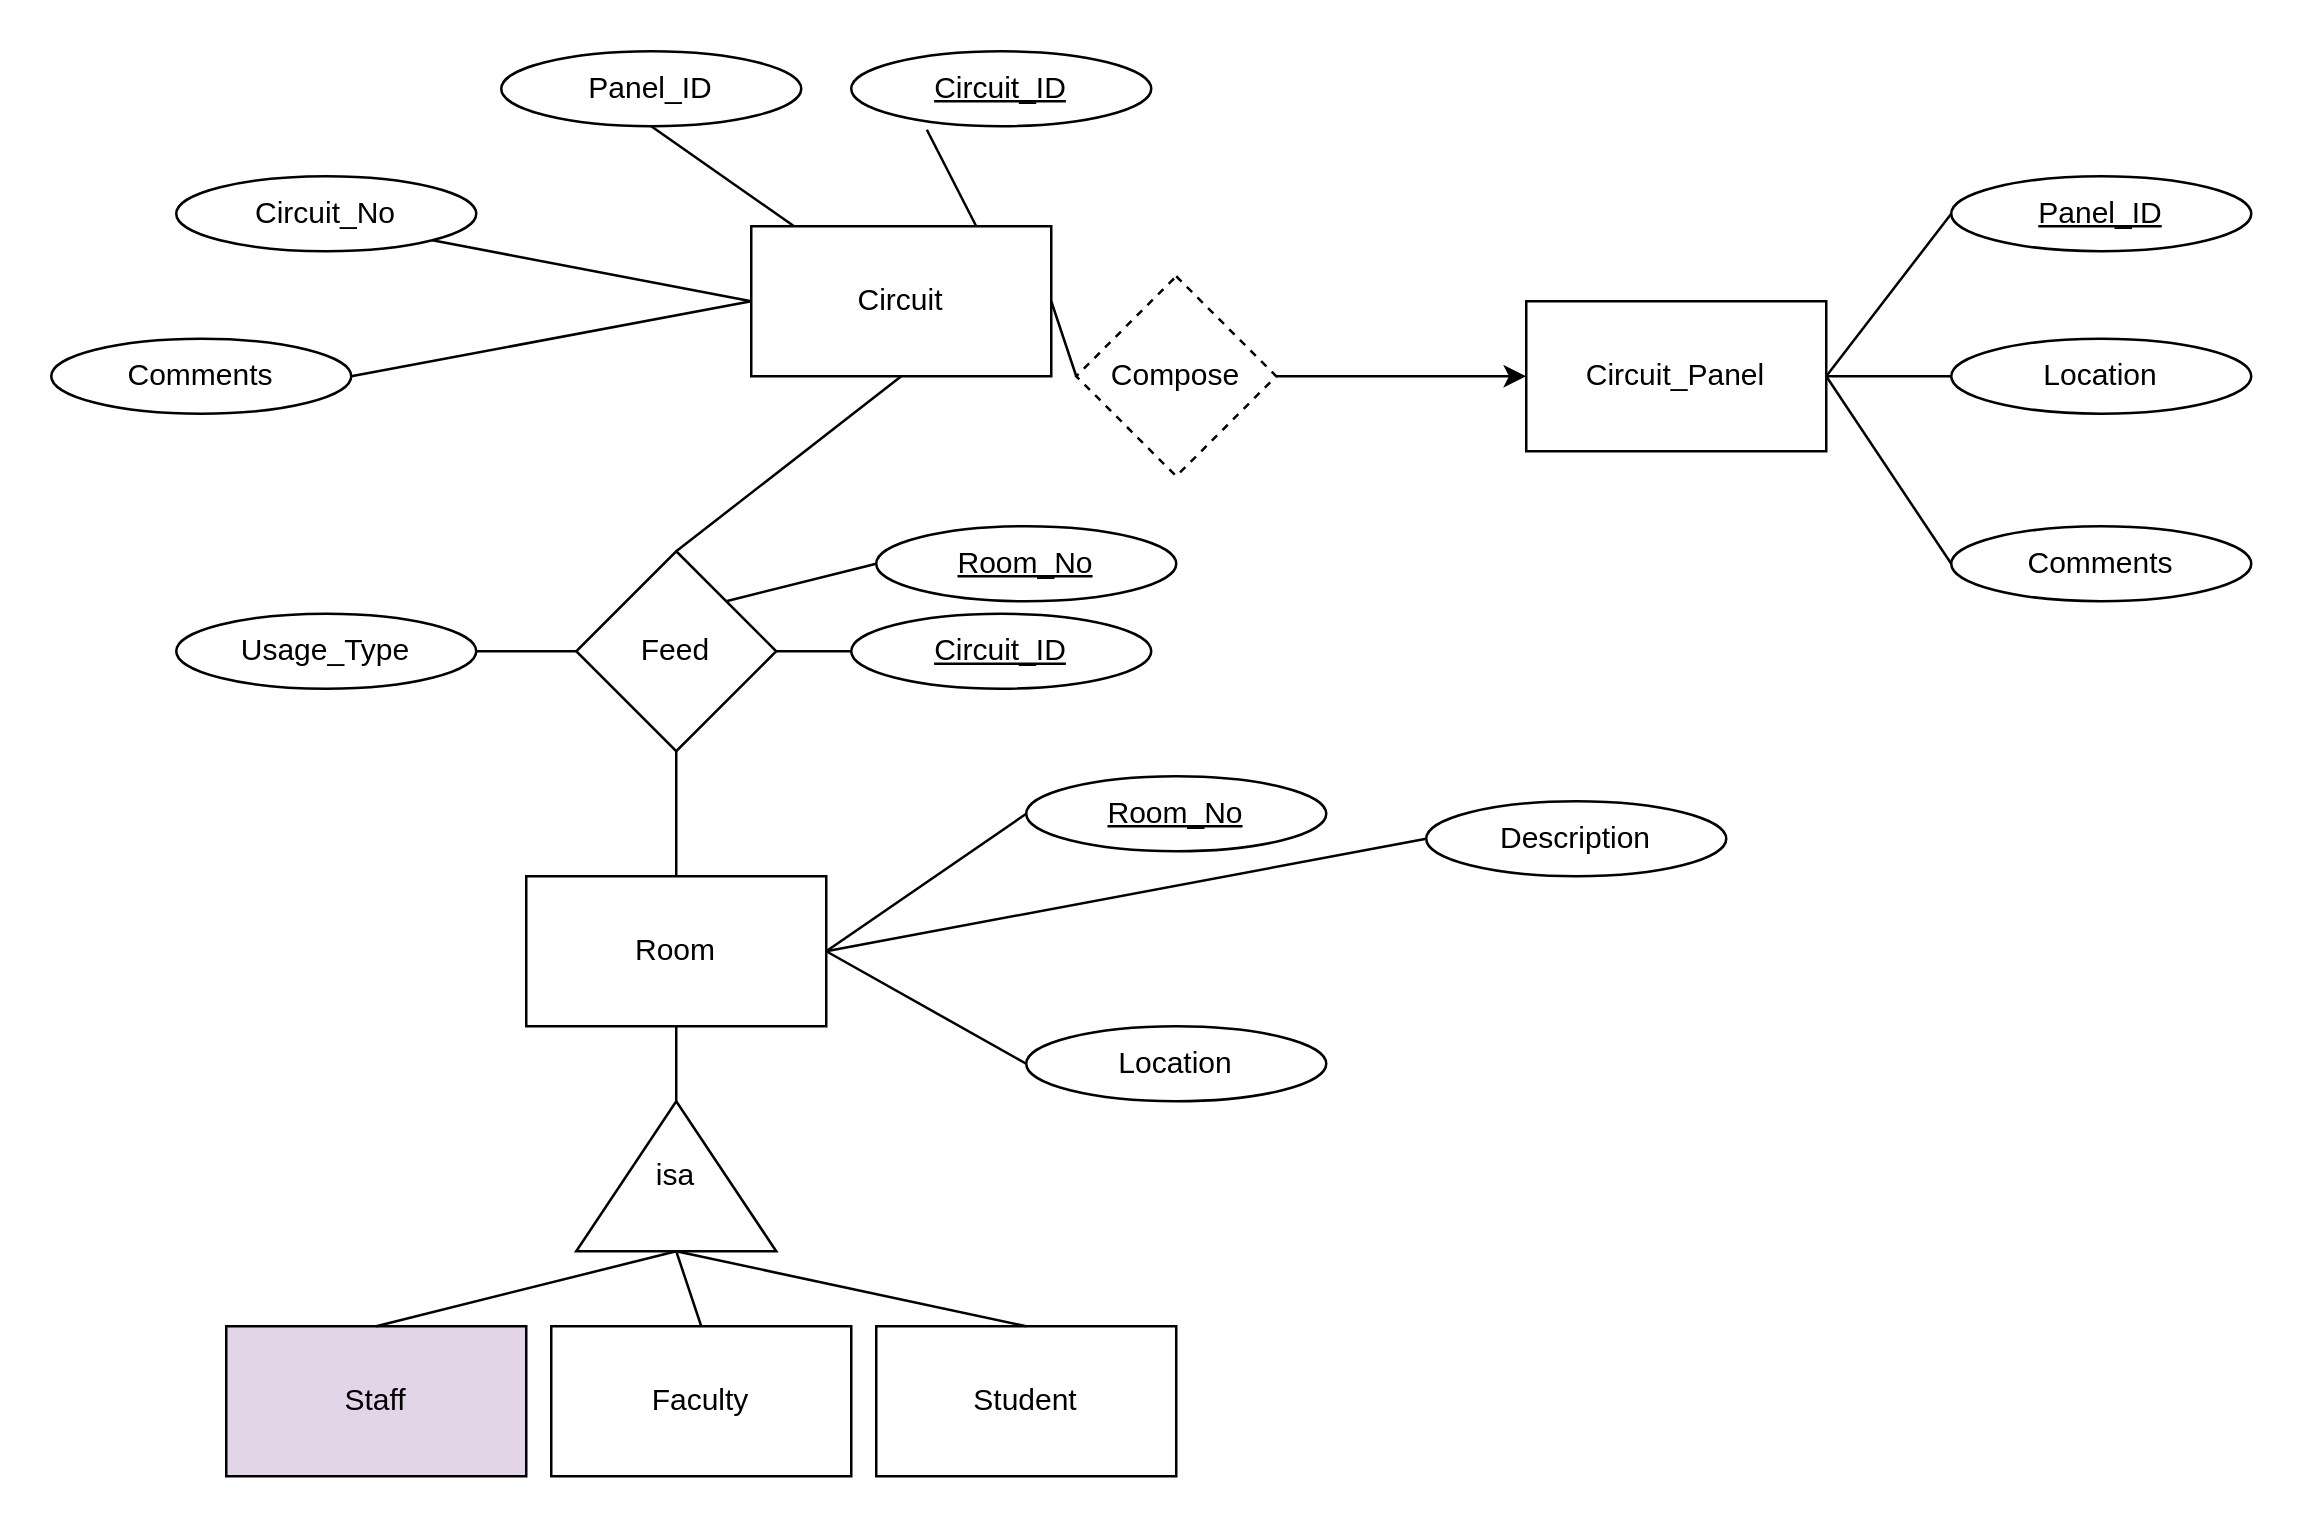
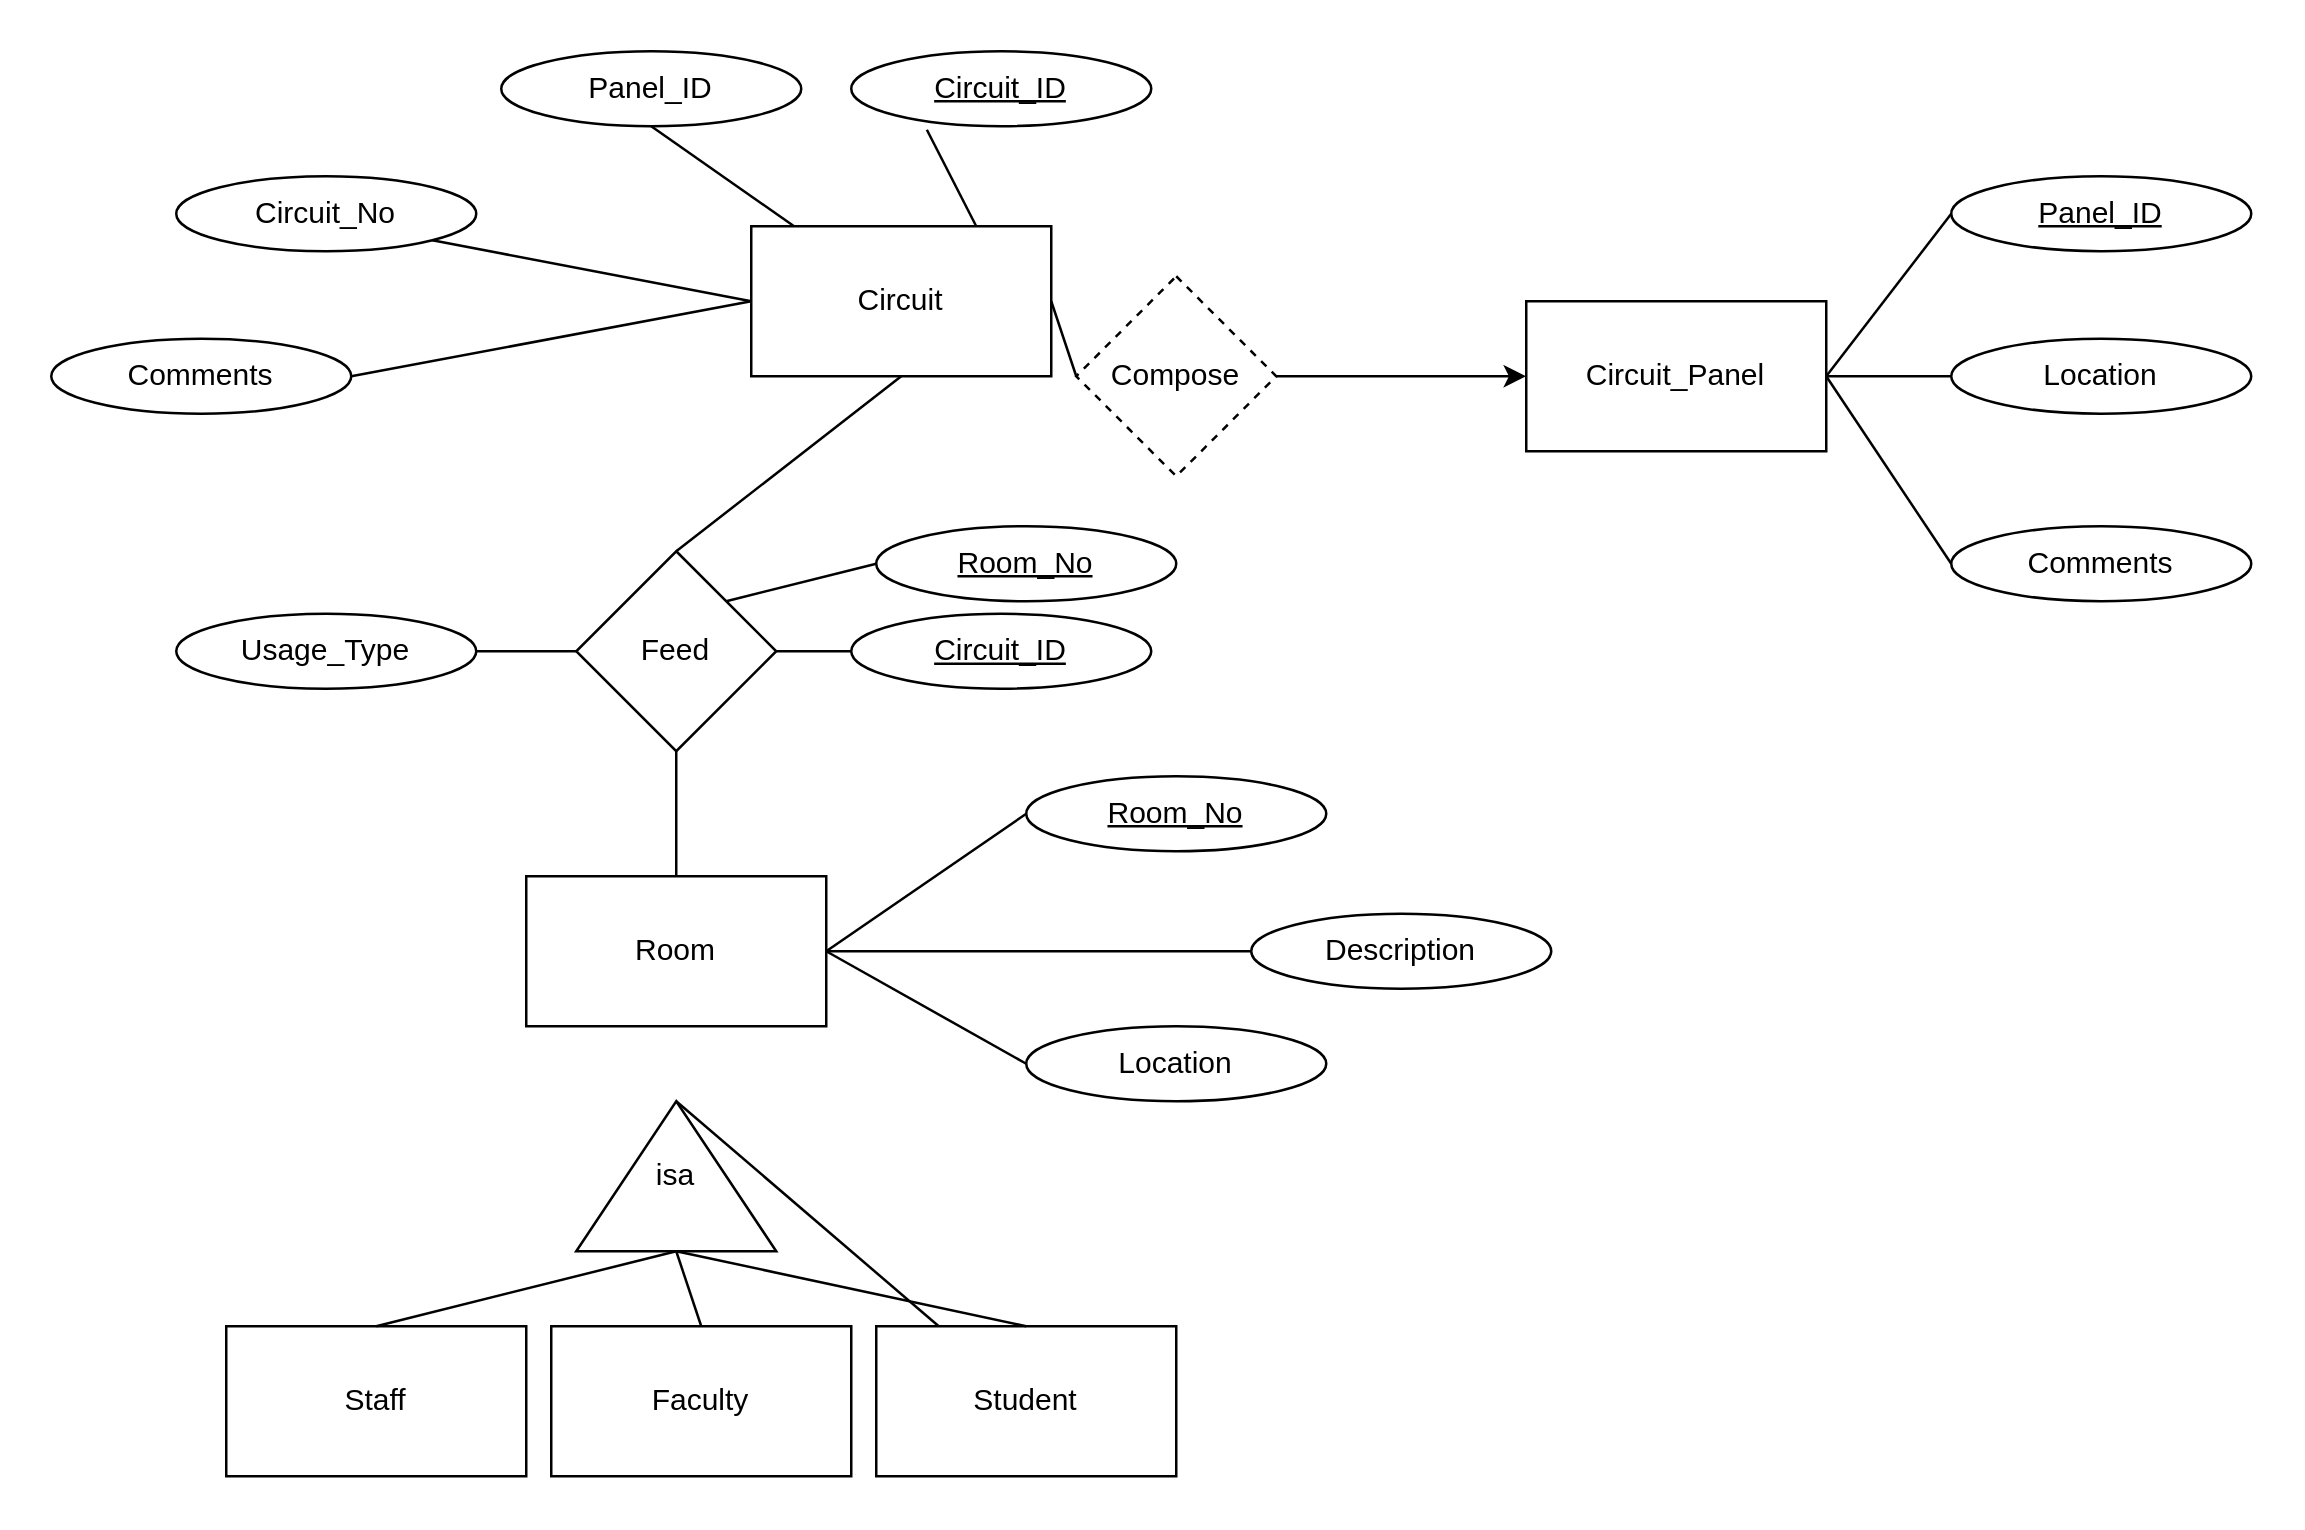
node "Description": moved (1576, 839) -> (1401, 951)
edge "Room" -- "isa": now "Student" -- "isa"
node "Staff": fillcolor #e1d5e7 -> #ffffff
